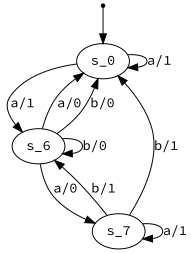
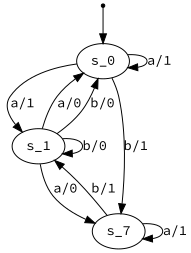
node "s_6": label "s_6" -> "s_1"
edge "s_7" -> "s_0": reversed
